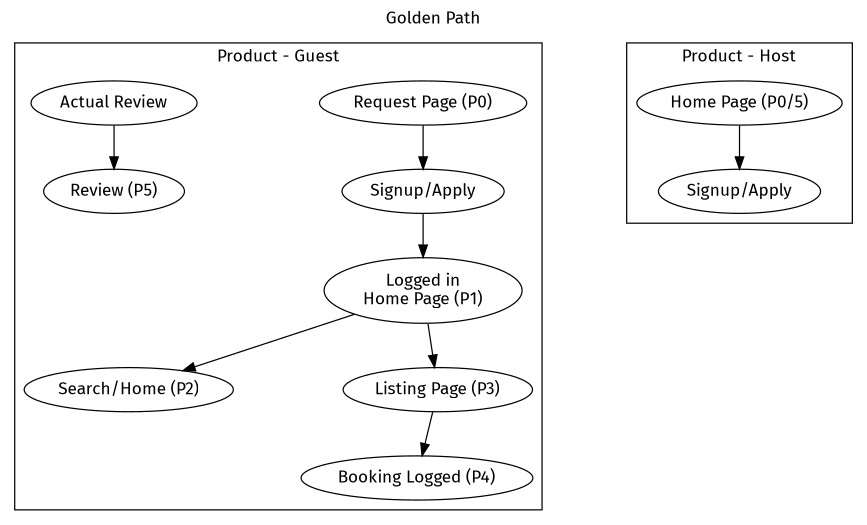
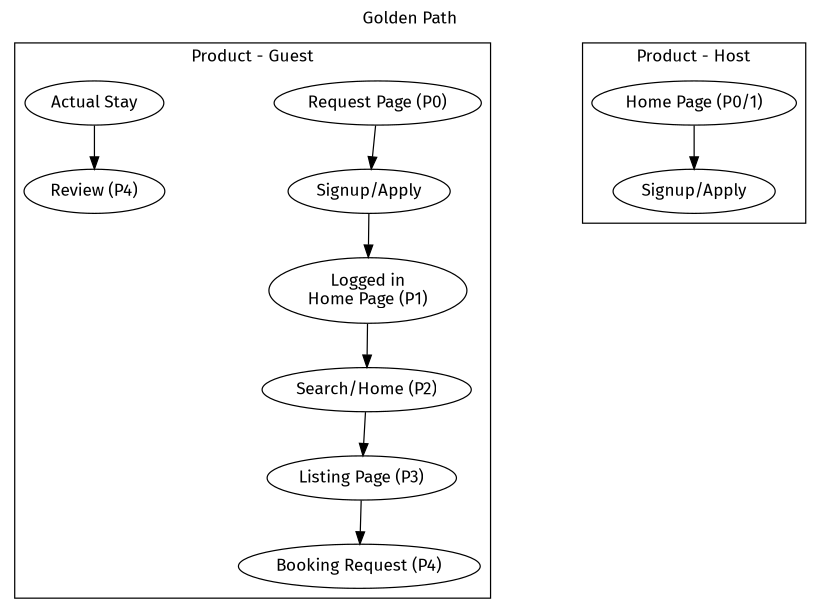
node "Actual Review": label "Actual Review" -> "Actual Stay"
node "Home Page (P0/5)": label "Home Page (P0/5)" -> "Home Page (P0/1)"
node "Review (P5)": label "Review (P5)" -> "Review (P4)"
edge "Logged in Home Page (P1)" -> "Listing Page (P3)": now "Search/Home (P2)" -> "Listing Page (P3)"
node "Booking Logged (P4)": label "Booking Logged (P4)" -> "Booking Request (P4)"
